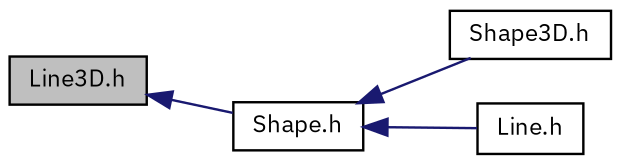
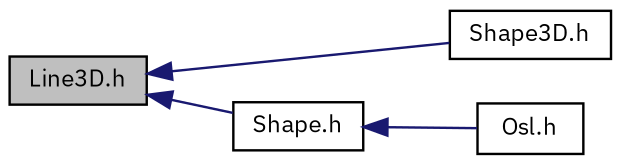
edge "Shape3D.h" -> "Shape.h": now "Shape3D.h" -> "Line3D.h"
node "Line.h": label "Line.h" -> "Osl.h"
